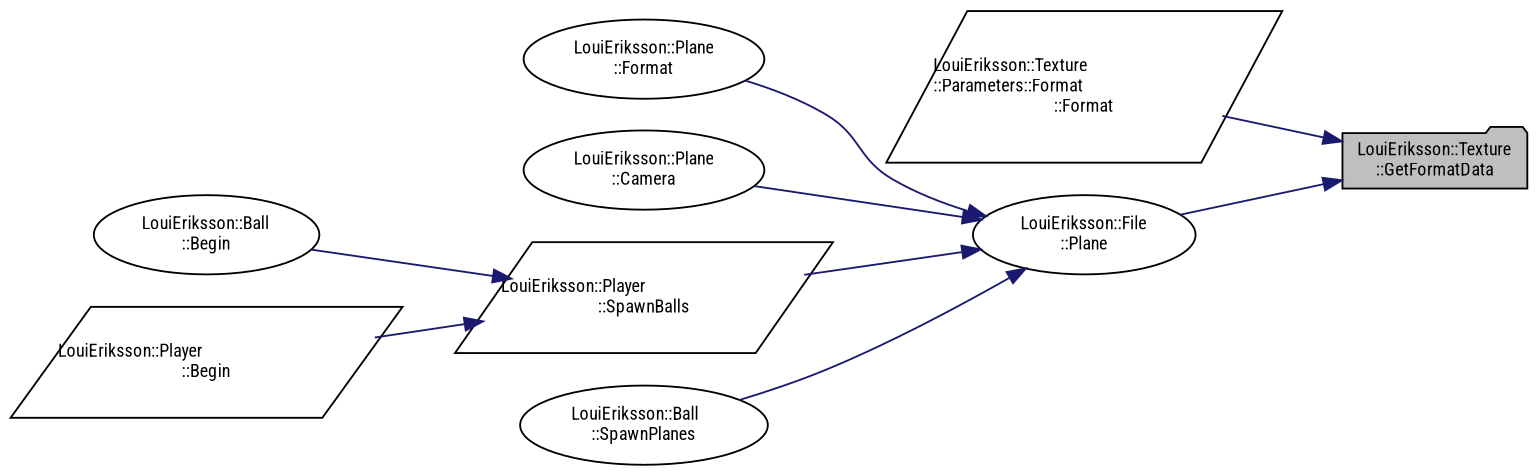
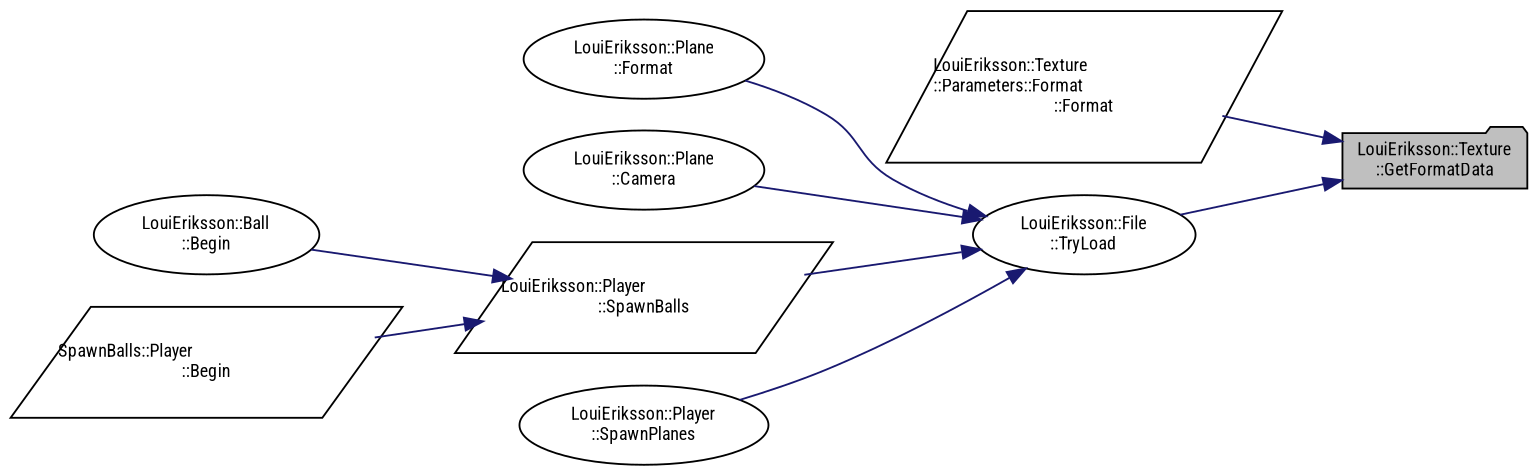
node "LouiEriksson::File ::Plane": label "LouiEriksson::File ::Plane" -> "LouiEriksson::File ::TryLoad"
node "LouiEriksson::Player ::Begin": label "LouiEriksson::Player ::Begin" -> "SpawnBalls::Player ::Begin"
node "LouiEriksson::Ball ::SpawnPlanes": label "LouiEriksson::Ball ::SpawnPlanes" -> "LouiEriksson::Player ::SpawnPlanes"
